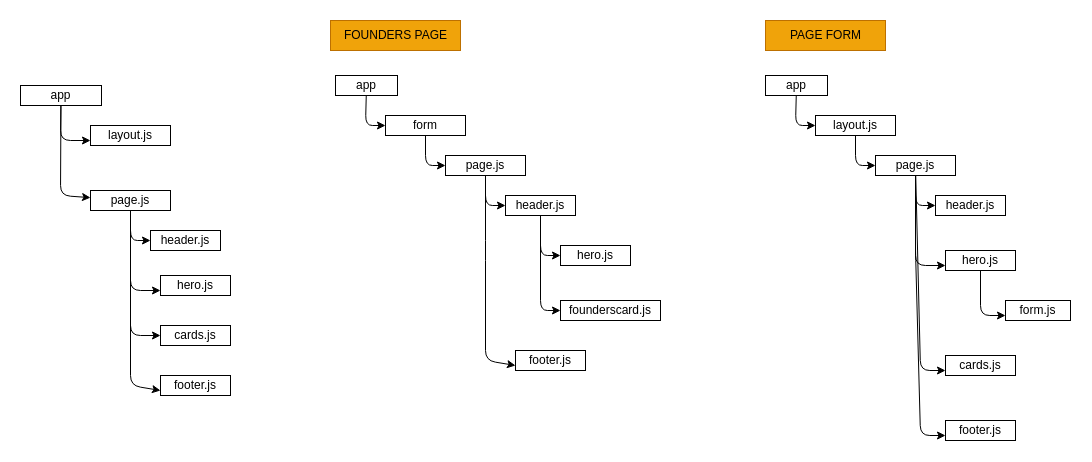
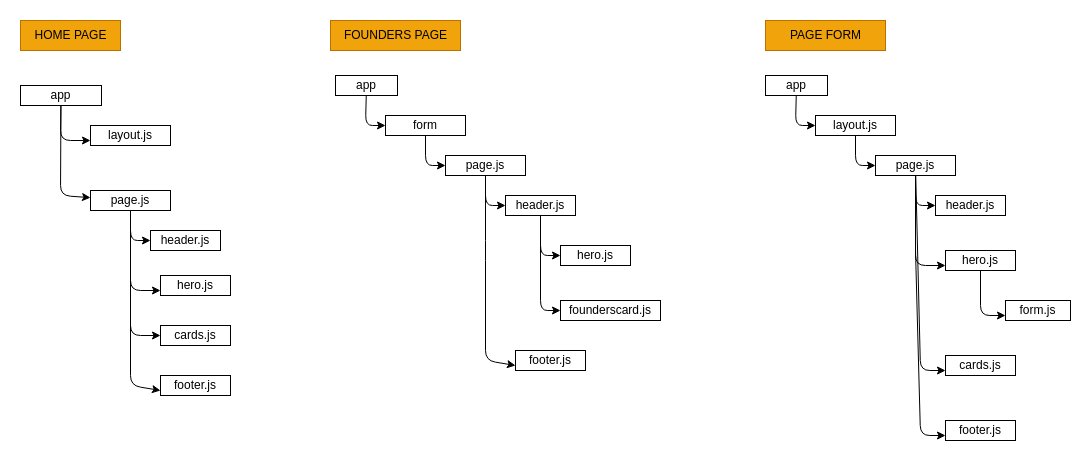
node "HOME PAGE": added
